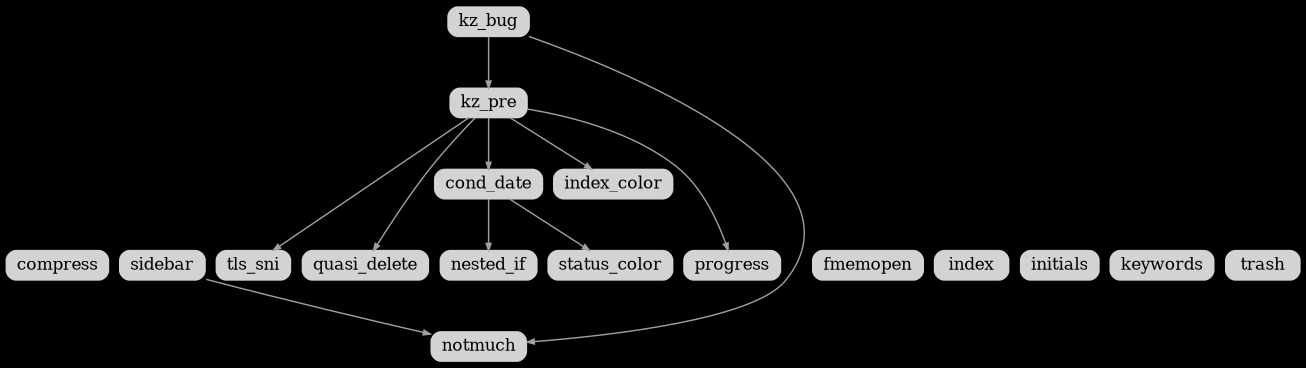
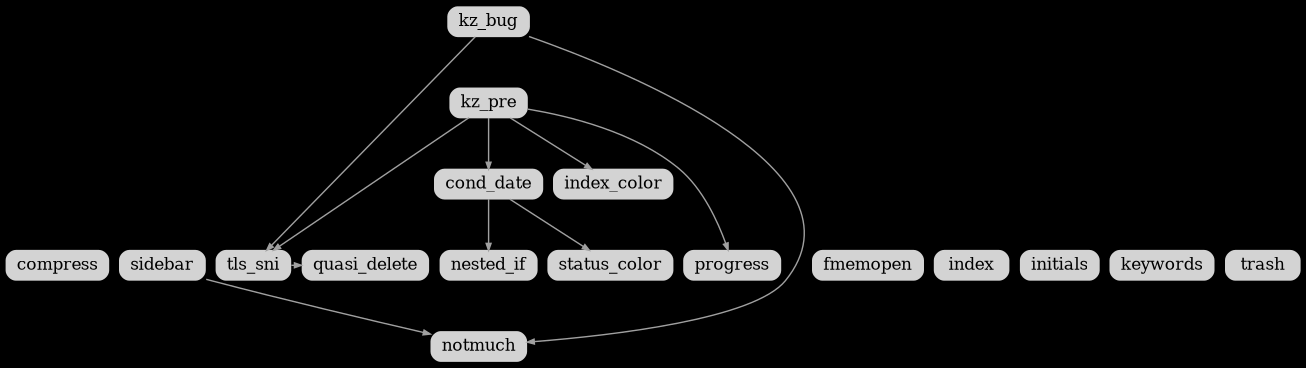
edge "kz_bug" -> "kz_pre": now "kz_bug" -> "tls_sni"
edge "kz_pre" -> "quasi_delete": now "tls_sni" -> "quasi_delete"
